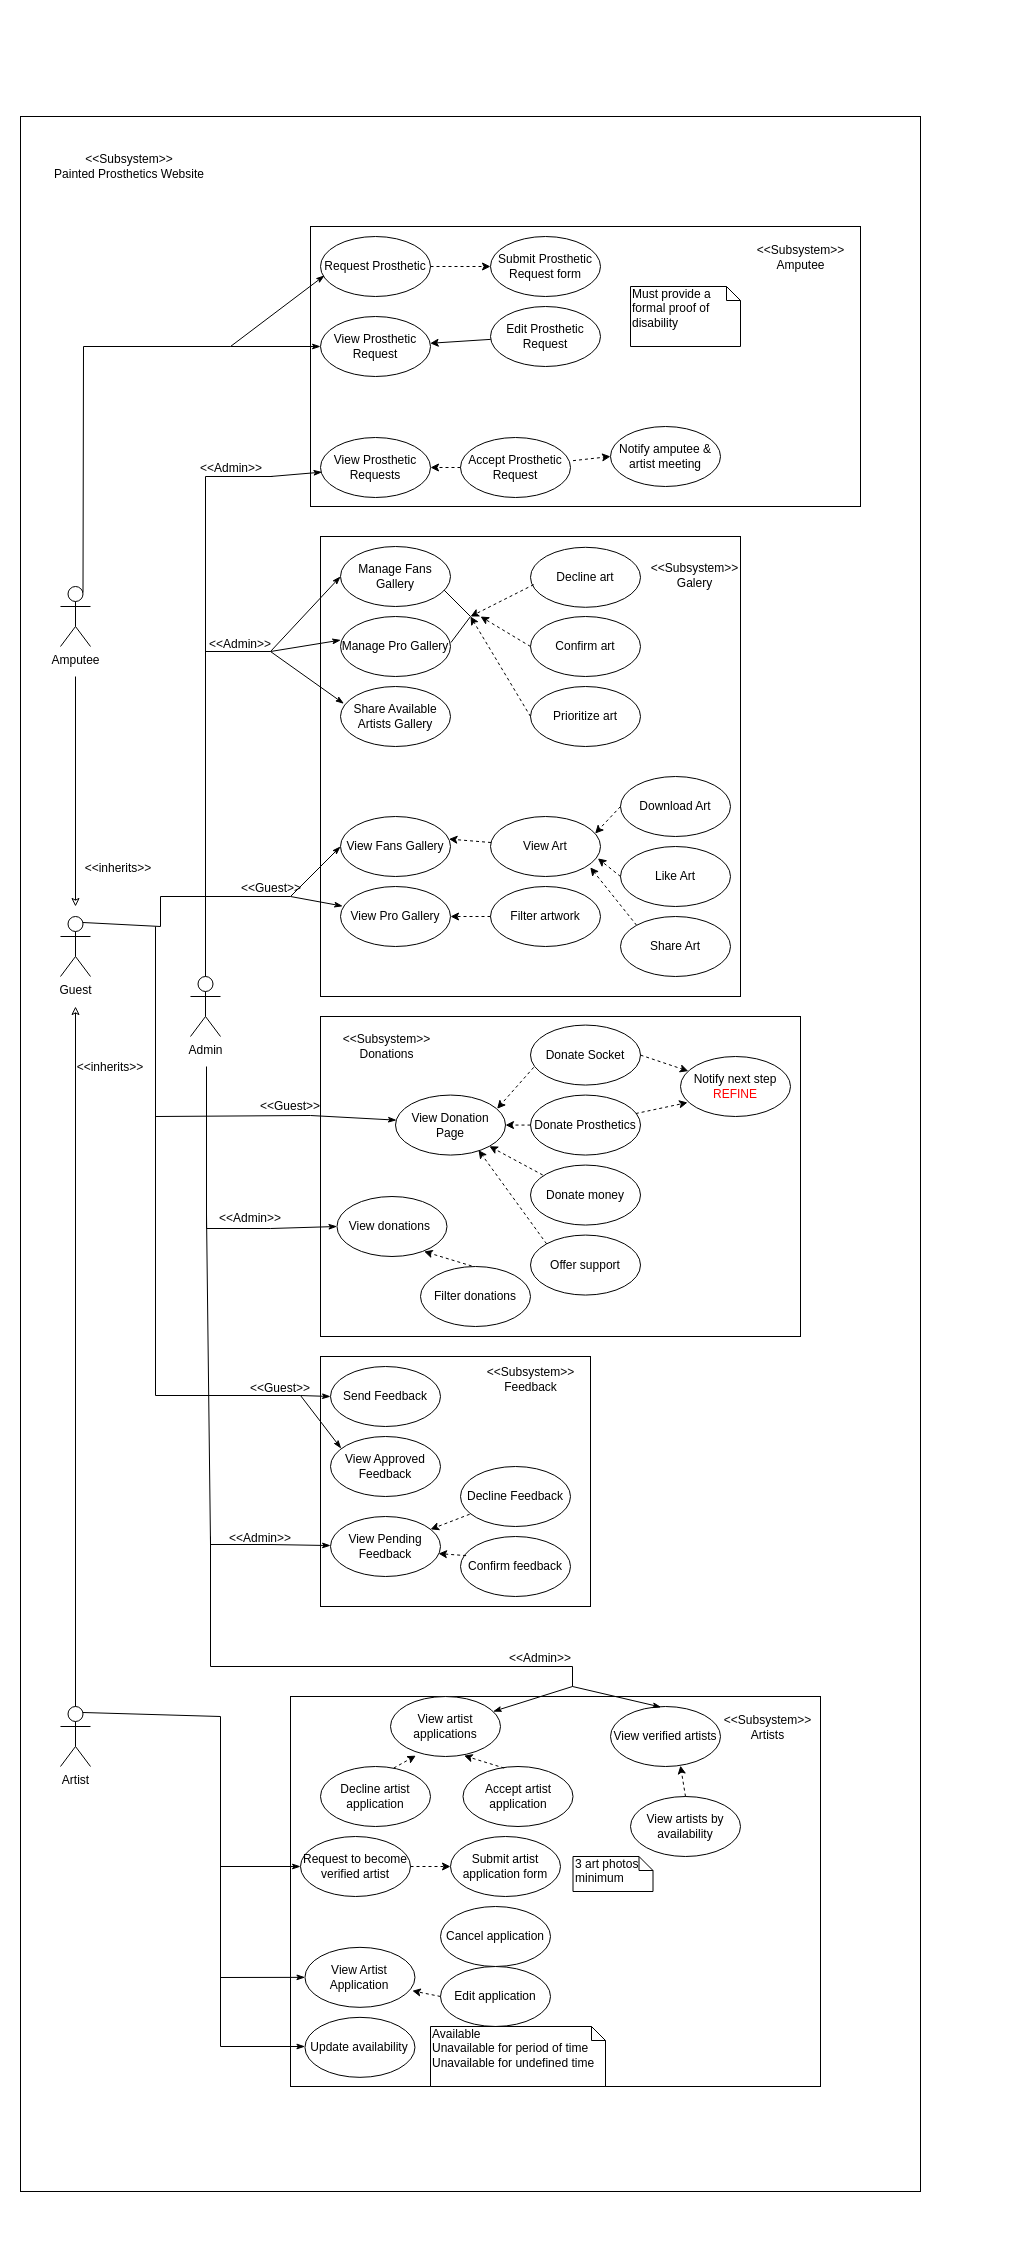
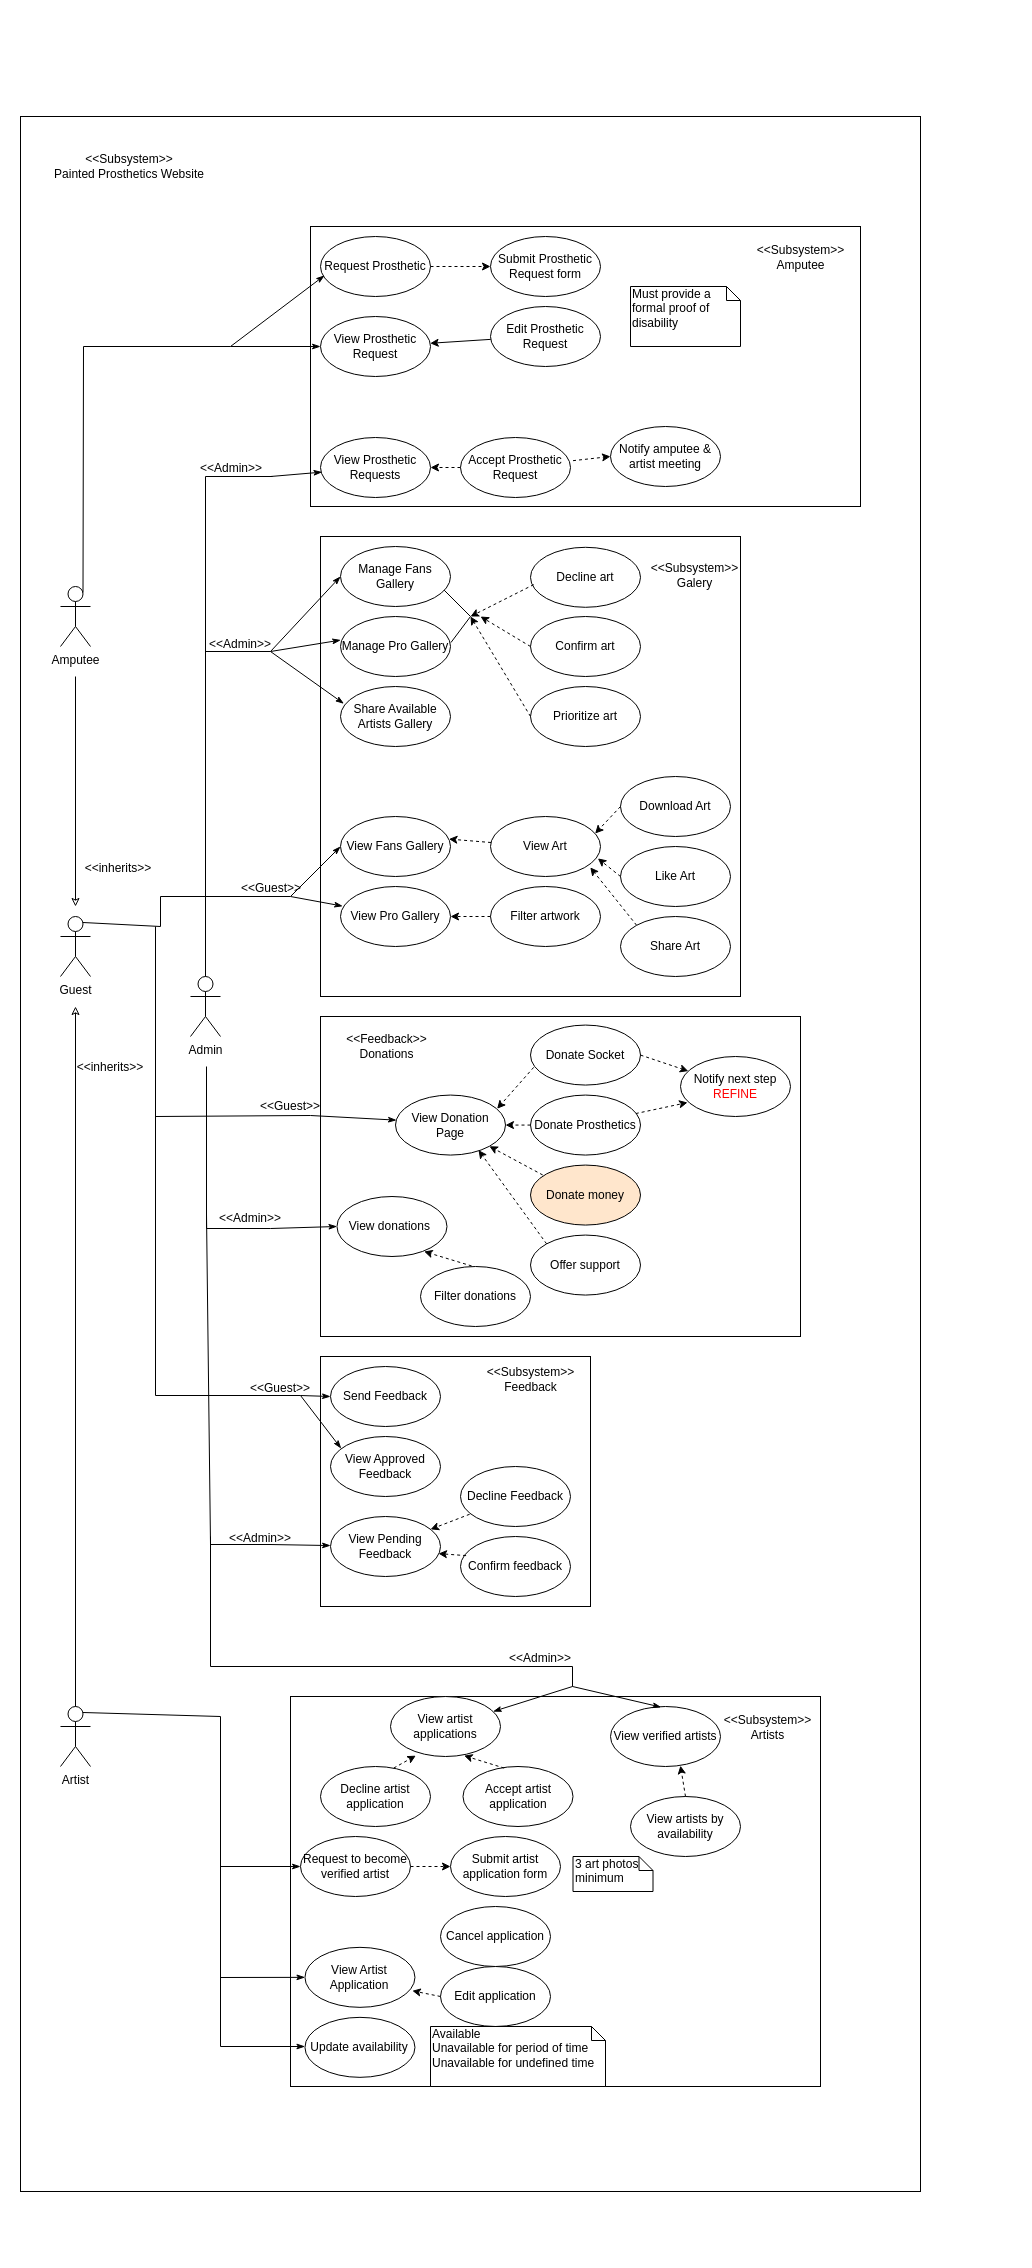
node "<<Subsystem>> Donations": label "<<Subsystem>> Donations" -> "<<Feedback>> Donations"
node "Donate money": fillcolor #ffffff -> #ffe6cc
